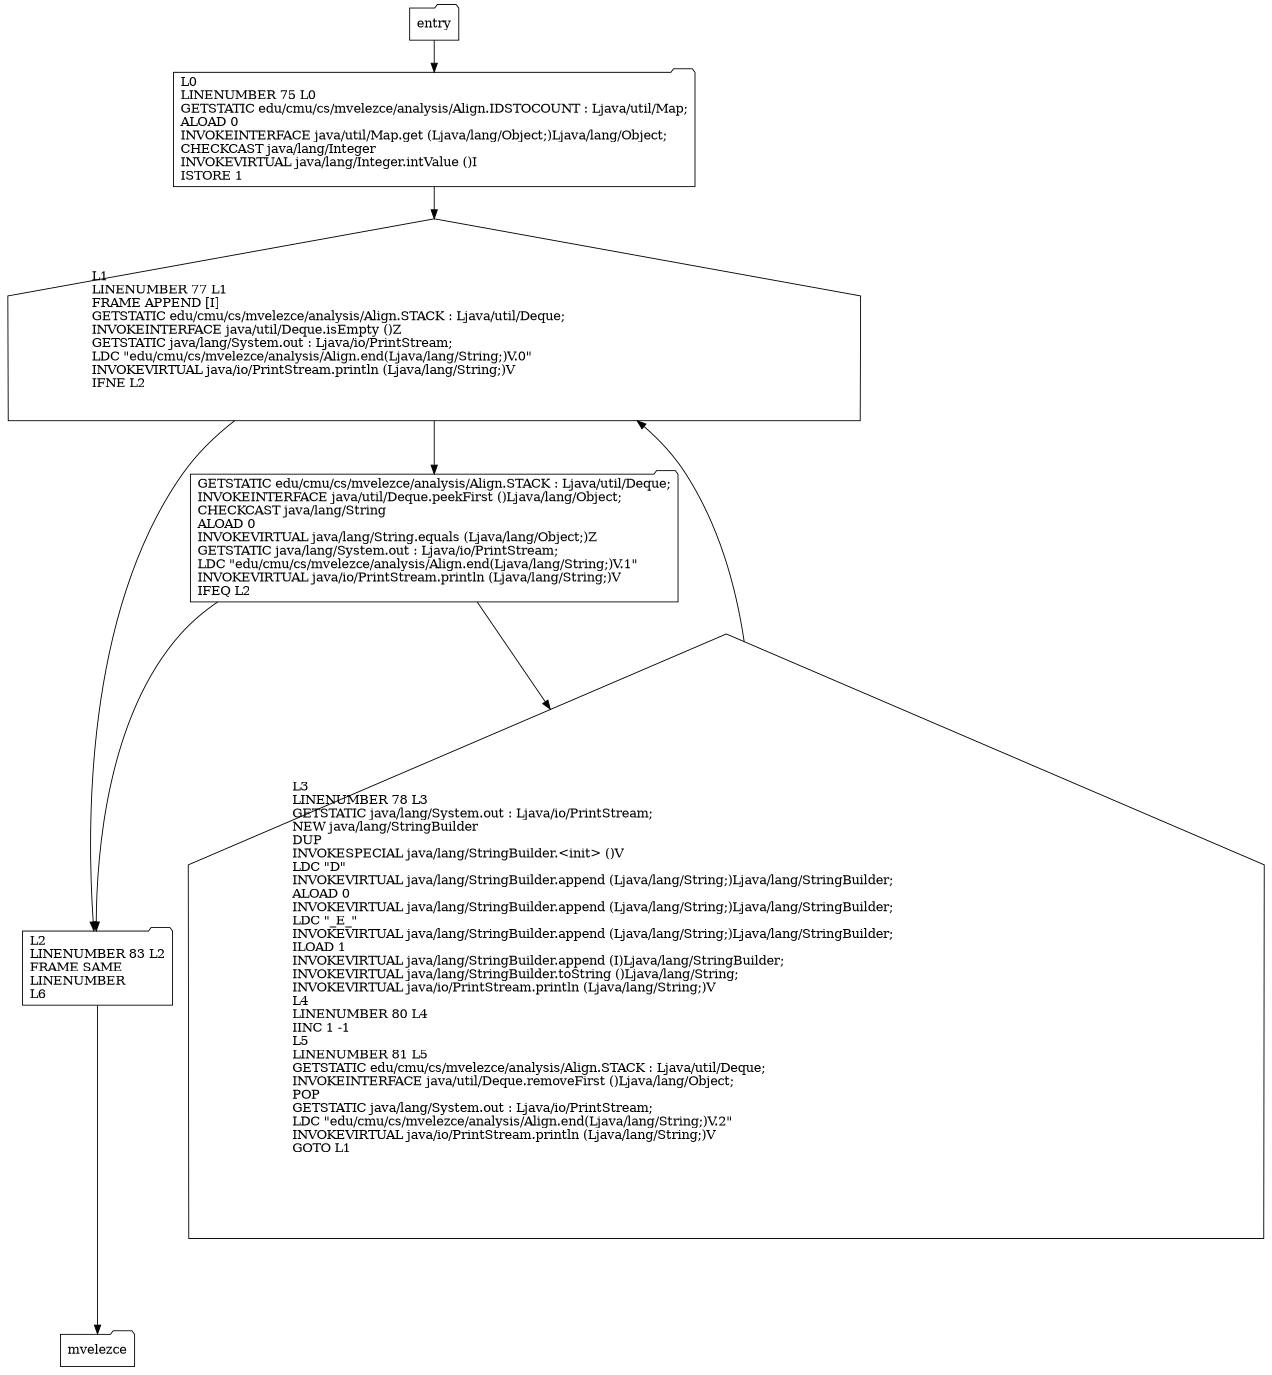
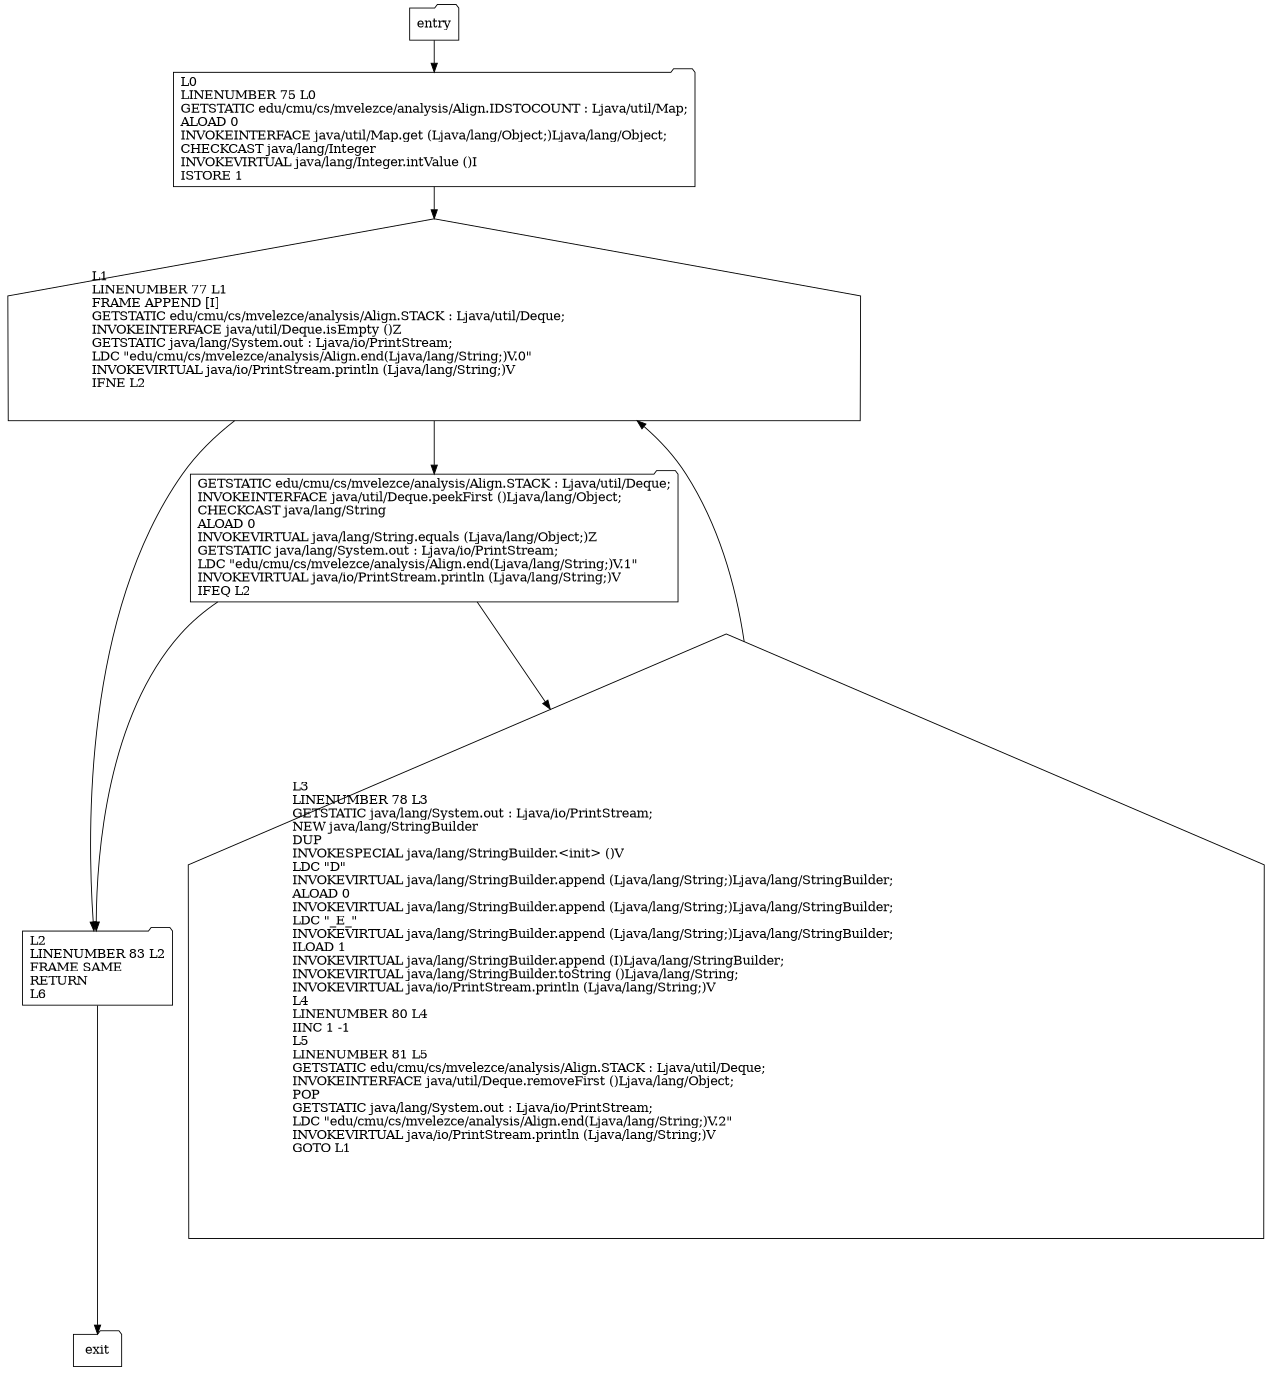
node "L2 LINENUMBER 83 L2 FRAME SAME LINENUMBER L6": label "L2 LINENUMBER 83 L2 FRAME SAME LINENUMBER L6" -> "L2 LINENUMBER 83 L2 FRAME SAME RETURN L6"
node "mvelezce": label "mvelezce" -> "exit"
